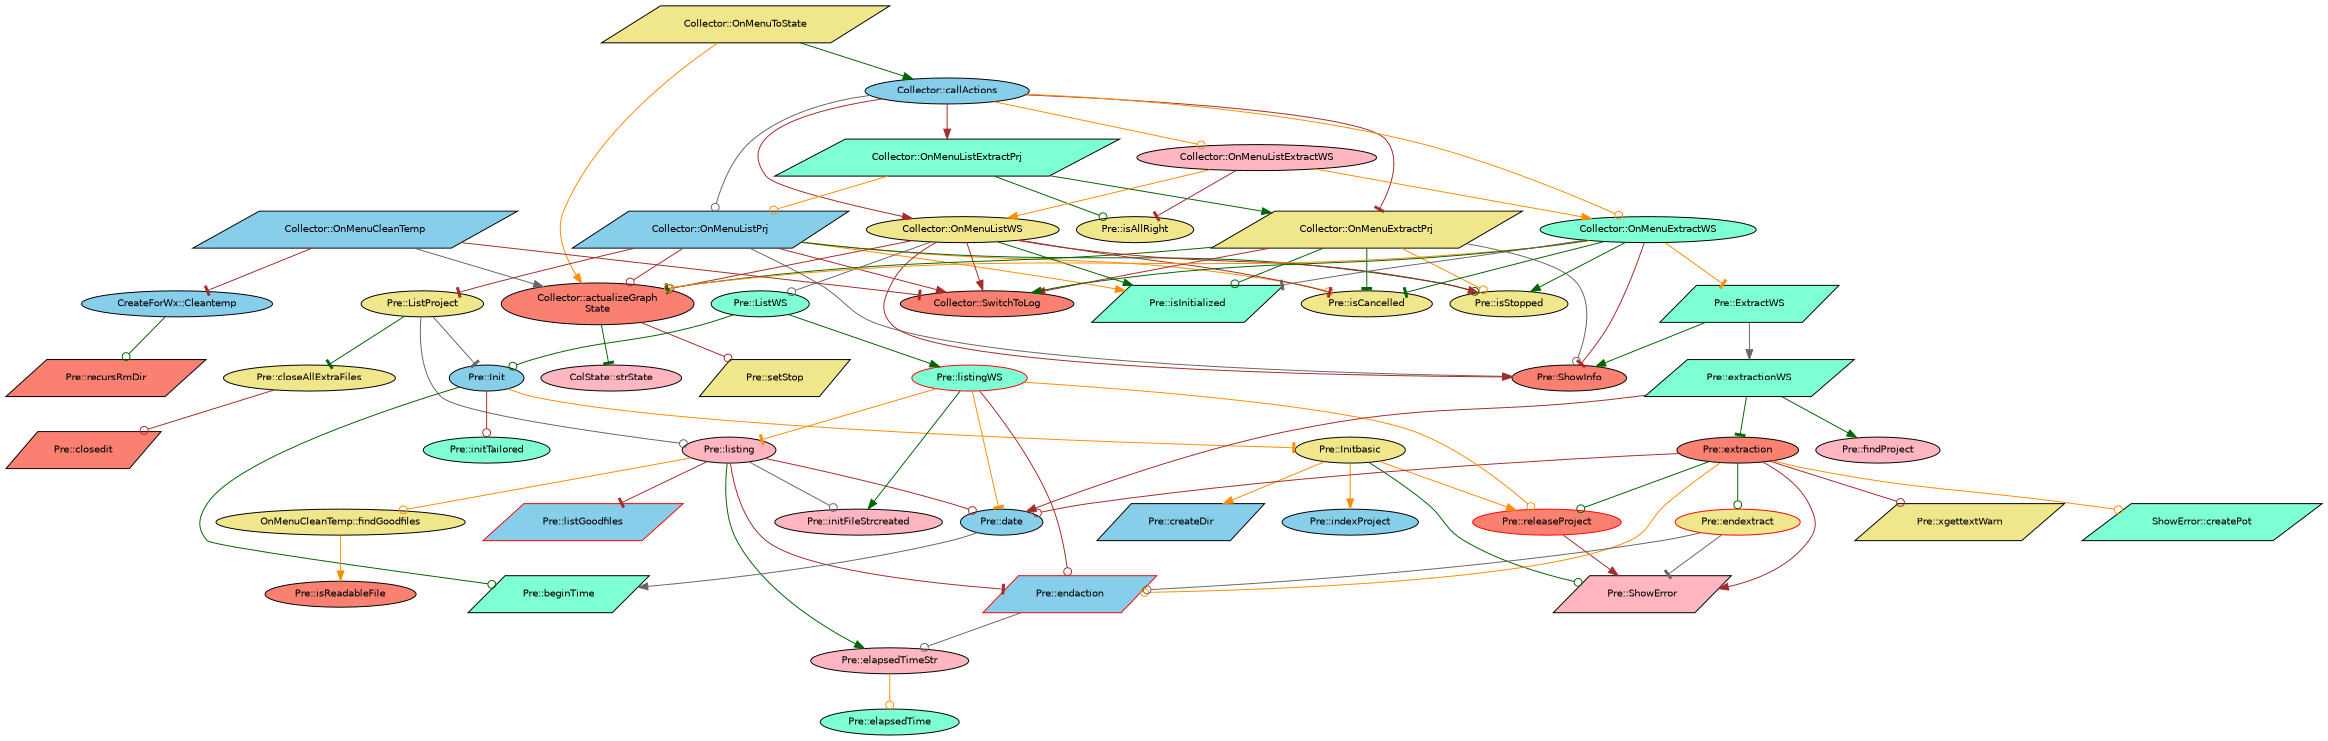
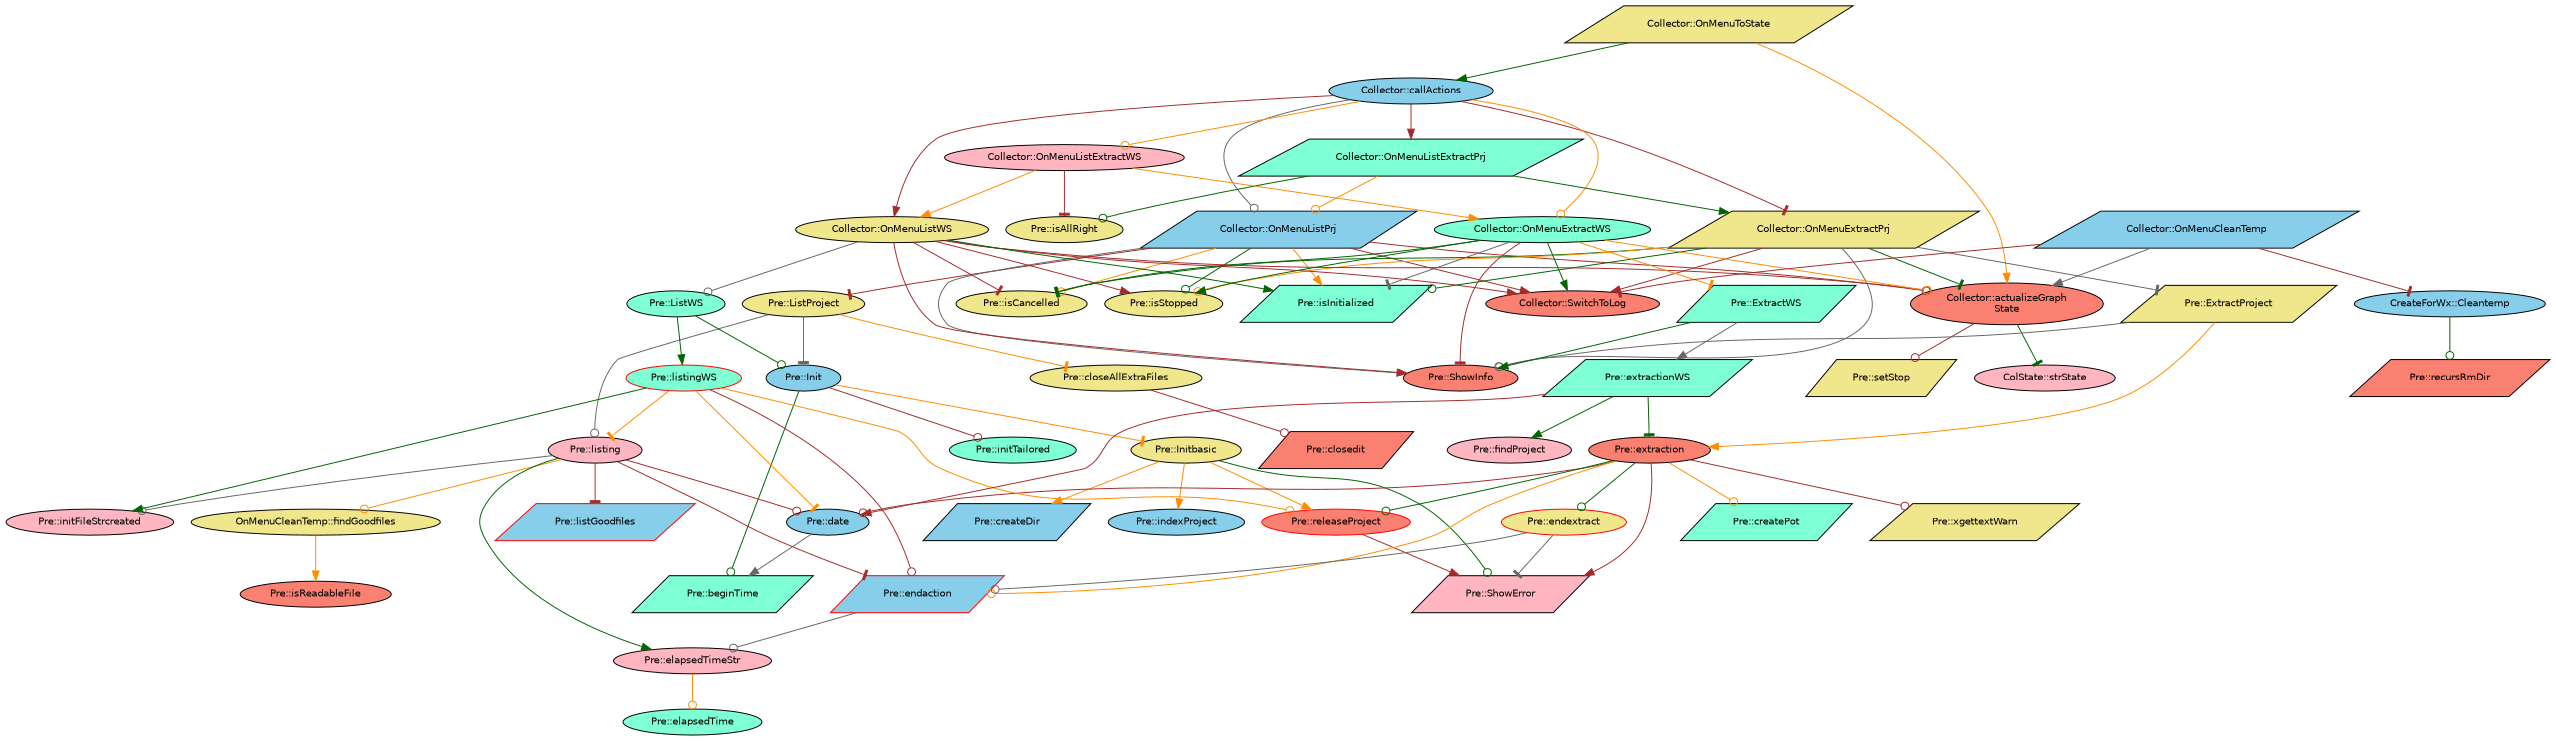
node "Pre::ExtractProject": added
edge "Pre::ListProject" -> "Pre::closeAllExtraFiles": color darkgreen -> darkorange
node "ShowError::createPot": label "ShowError::createPot" -> "Pre::createPot"
